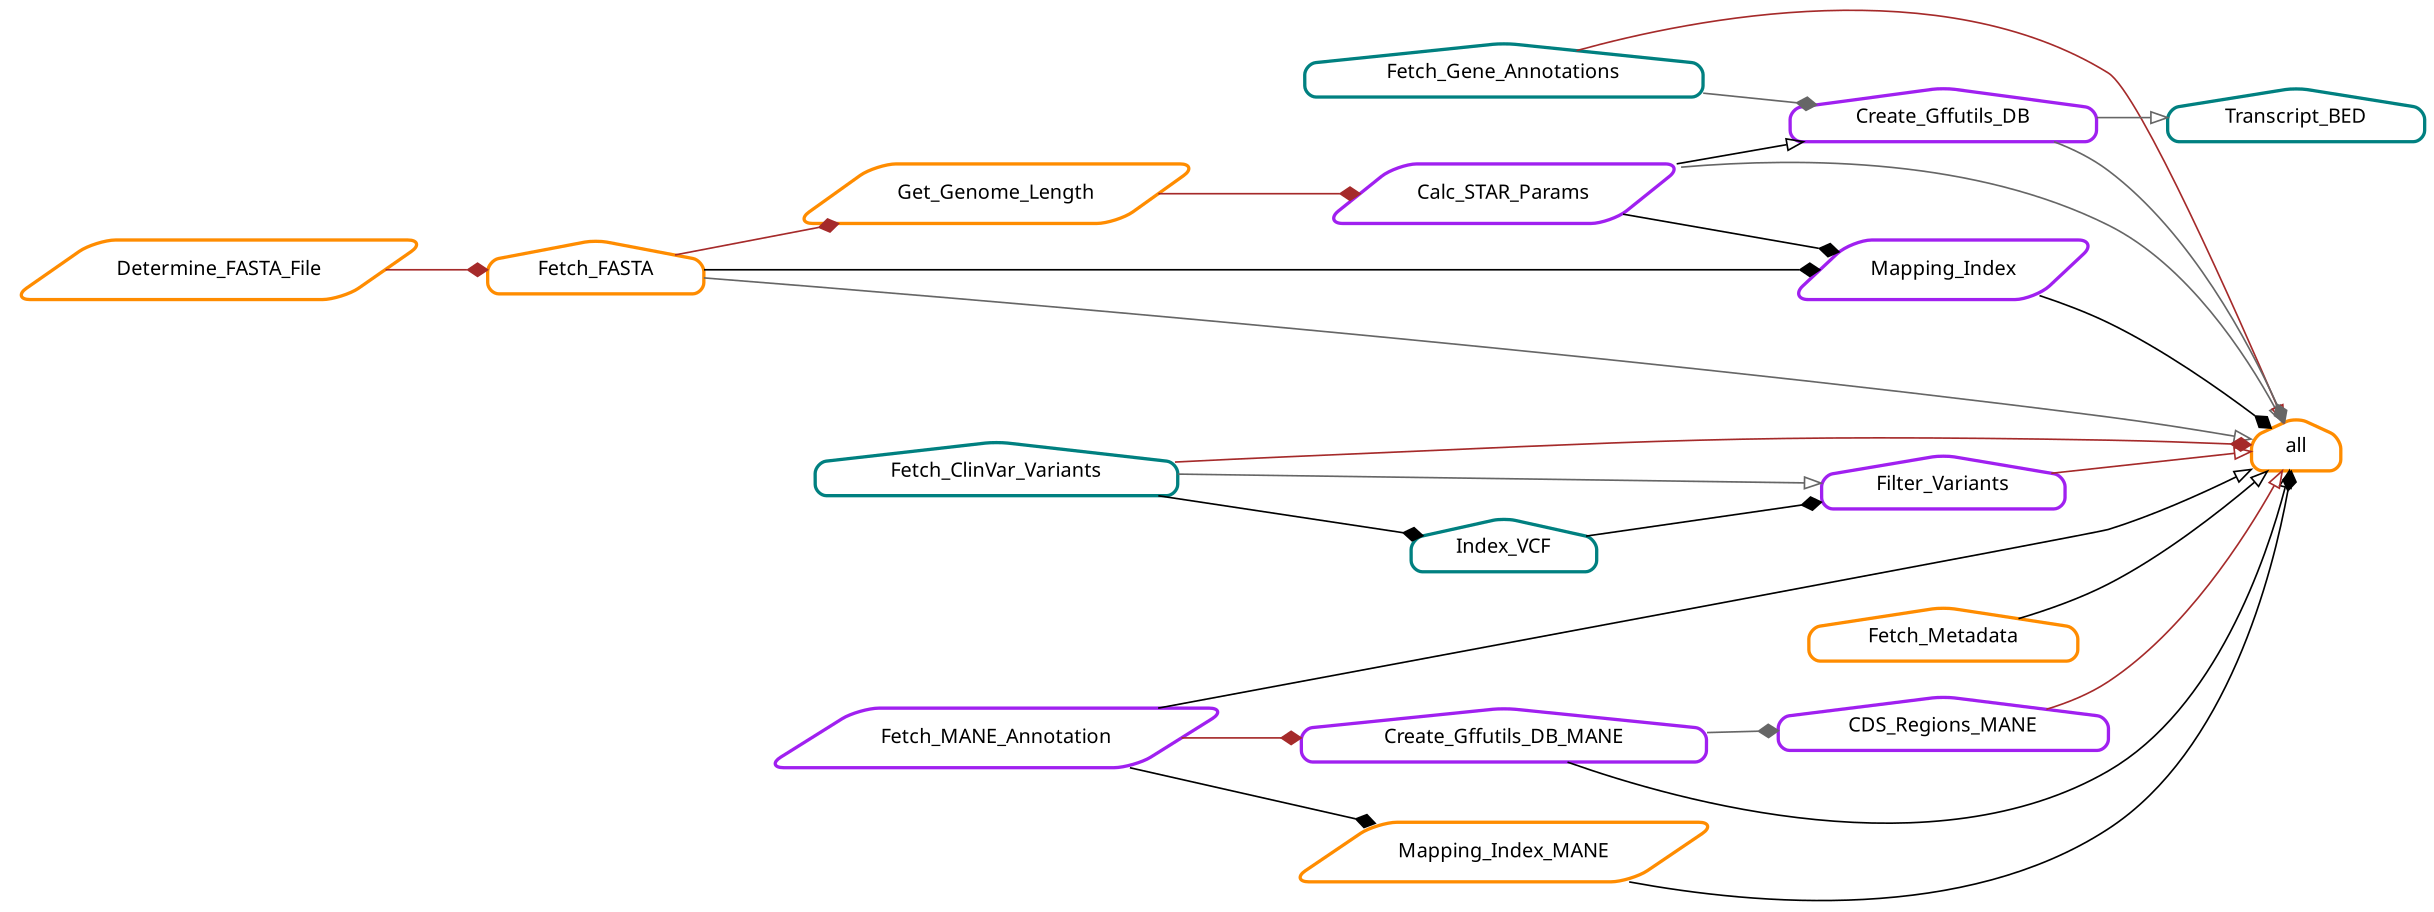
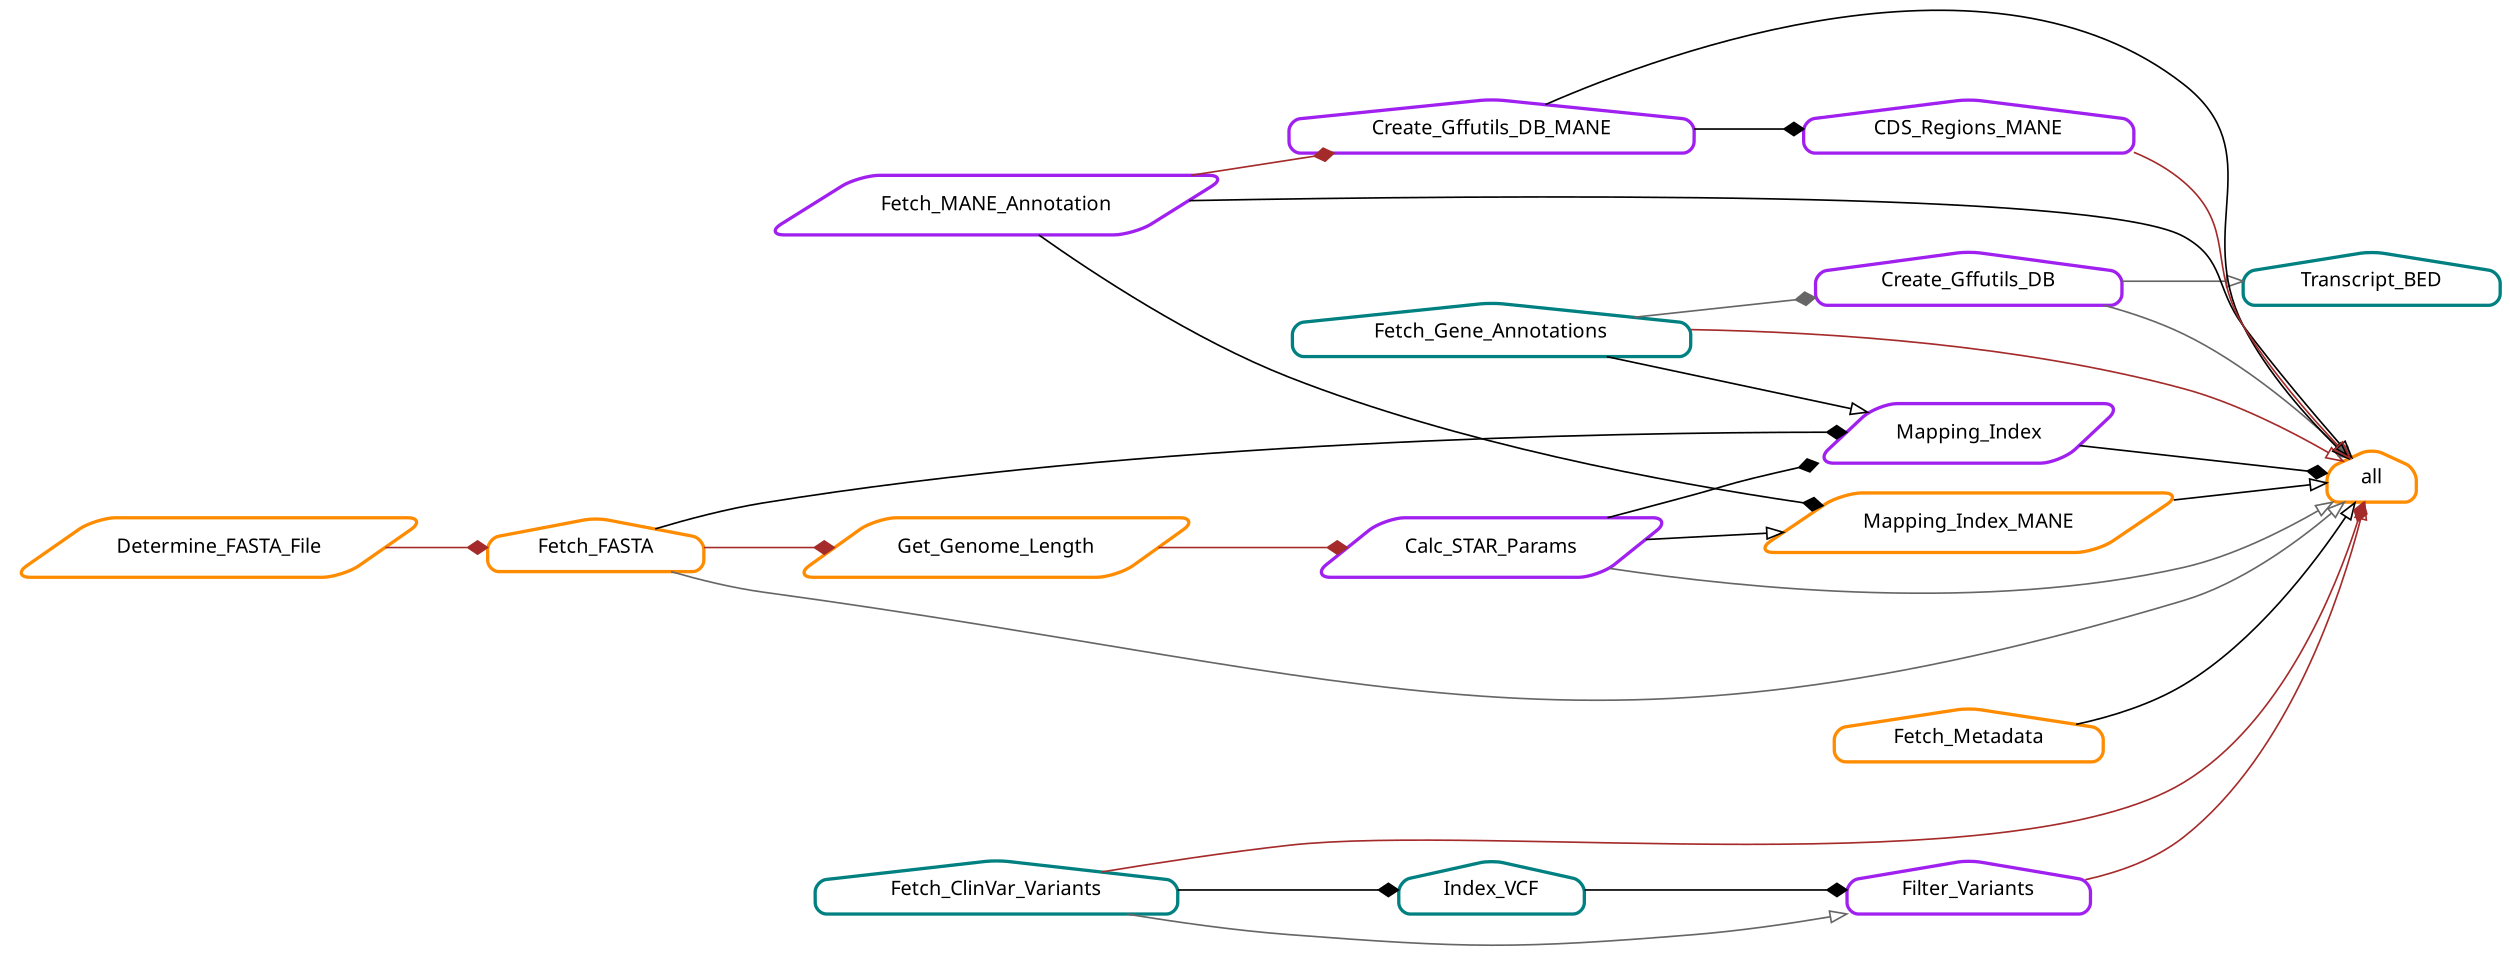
edge "Calc_STAR_Params" -> "Create_Gffutils_DB": now "Calc_STAR_Params" -> "Mapping_Index_MANE"
edge "Fetch_Gene_Annotations" -> "Mapping_Index": added
edge "Create_Gffutils_DB_MANE" -> "CDS_Regions_MANE": color gray40 -> black
edge "Mapping_Index_MANE" -> "all": arrowhead diamond -> onormal
